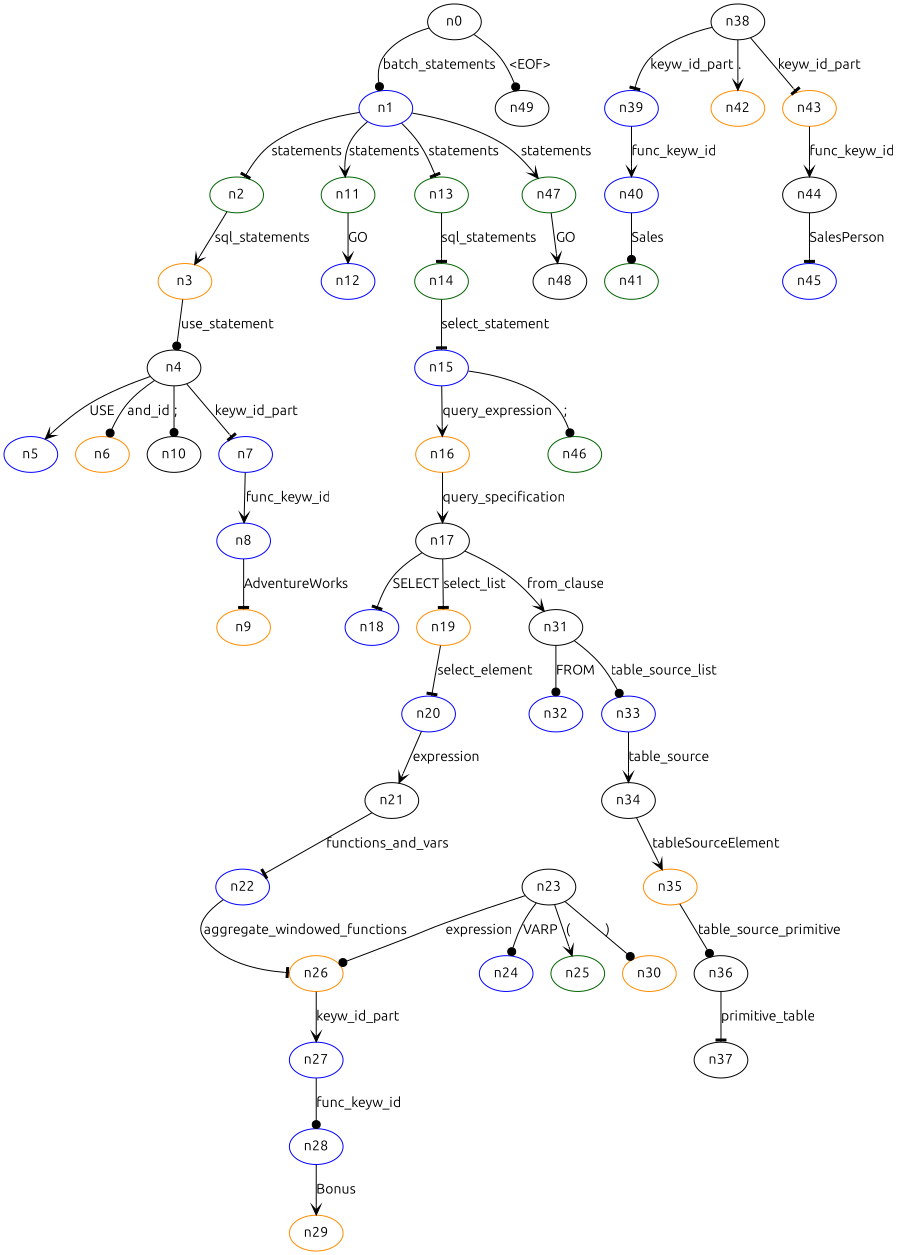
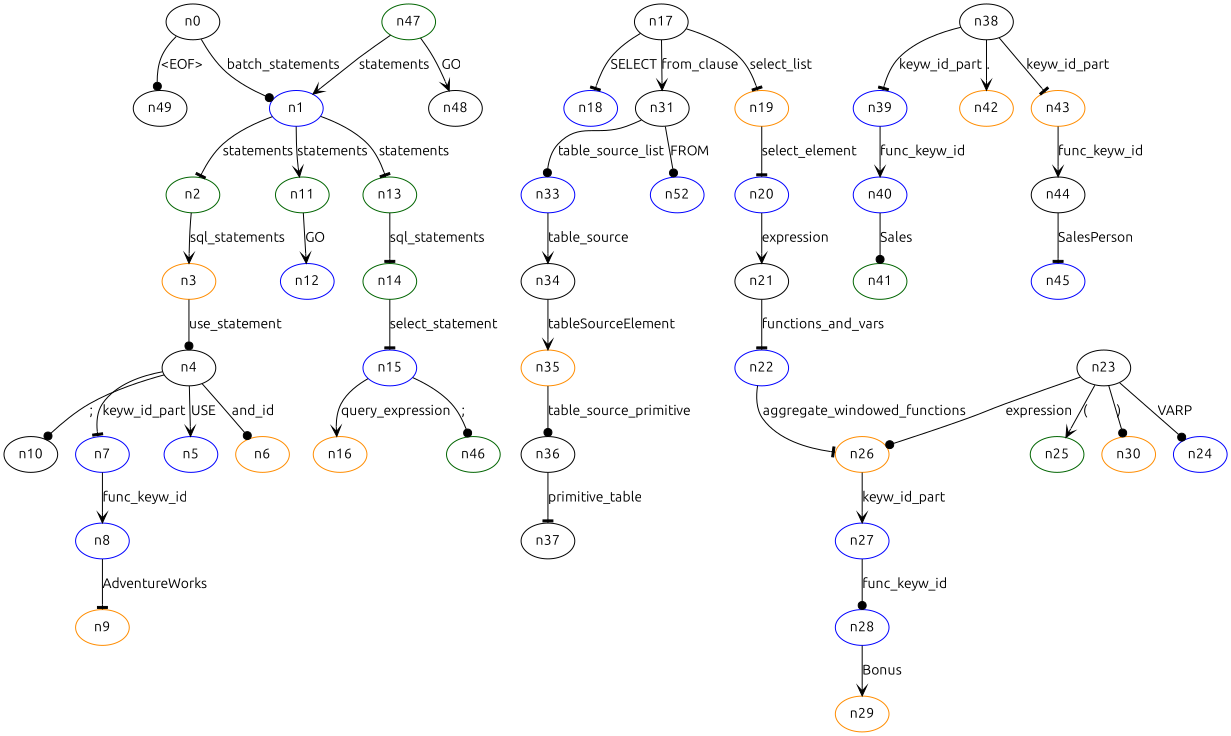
edge "n1" -> "n47": reversed
edge "n16" -> "n17": removed, label "query_specification"
node "n32": label "n32" -> "n52"
